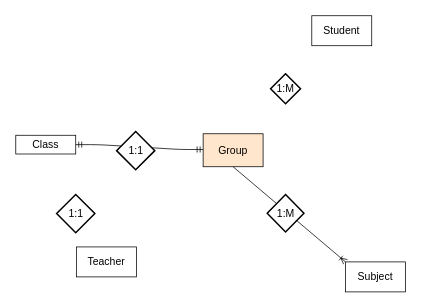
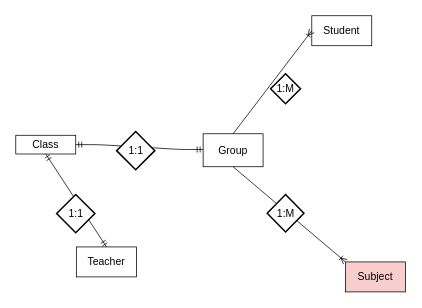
edge "Group" -> "Student": added
node "Group": fillcolor #ffe6cc -> #ffffff
edge "Class" -- "Teacher": added
node "Subject": fillcolor #ffffff -> #f8cecc
